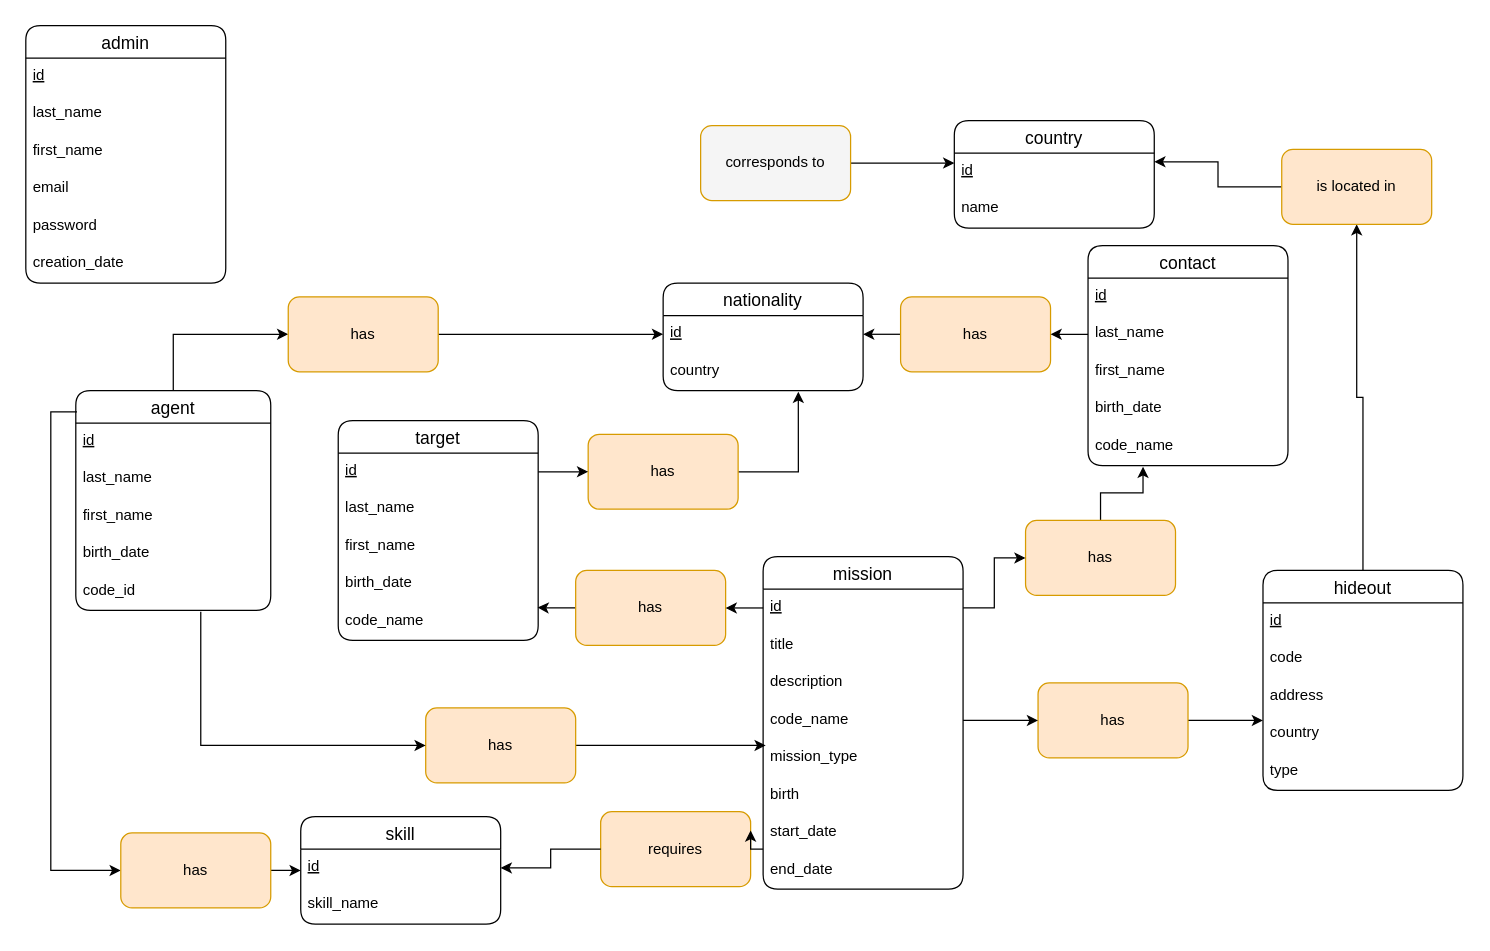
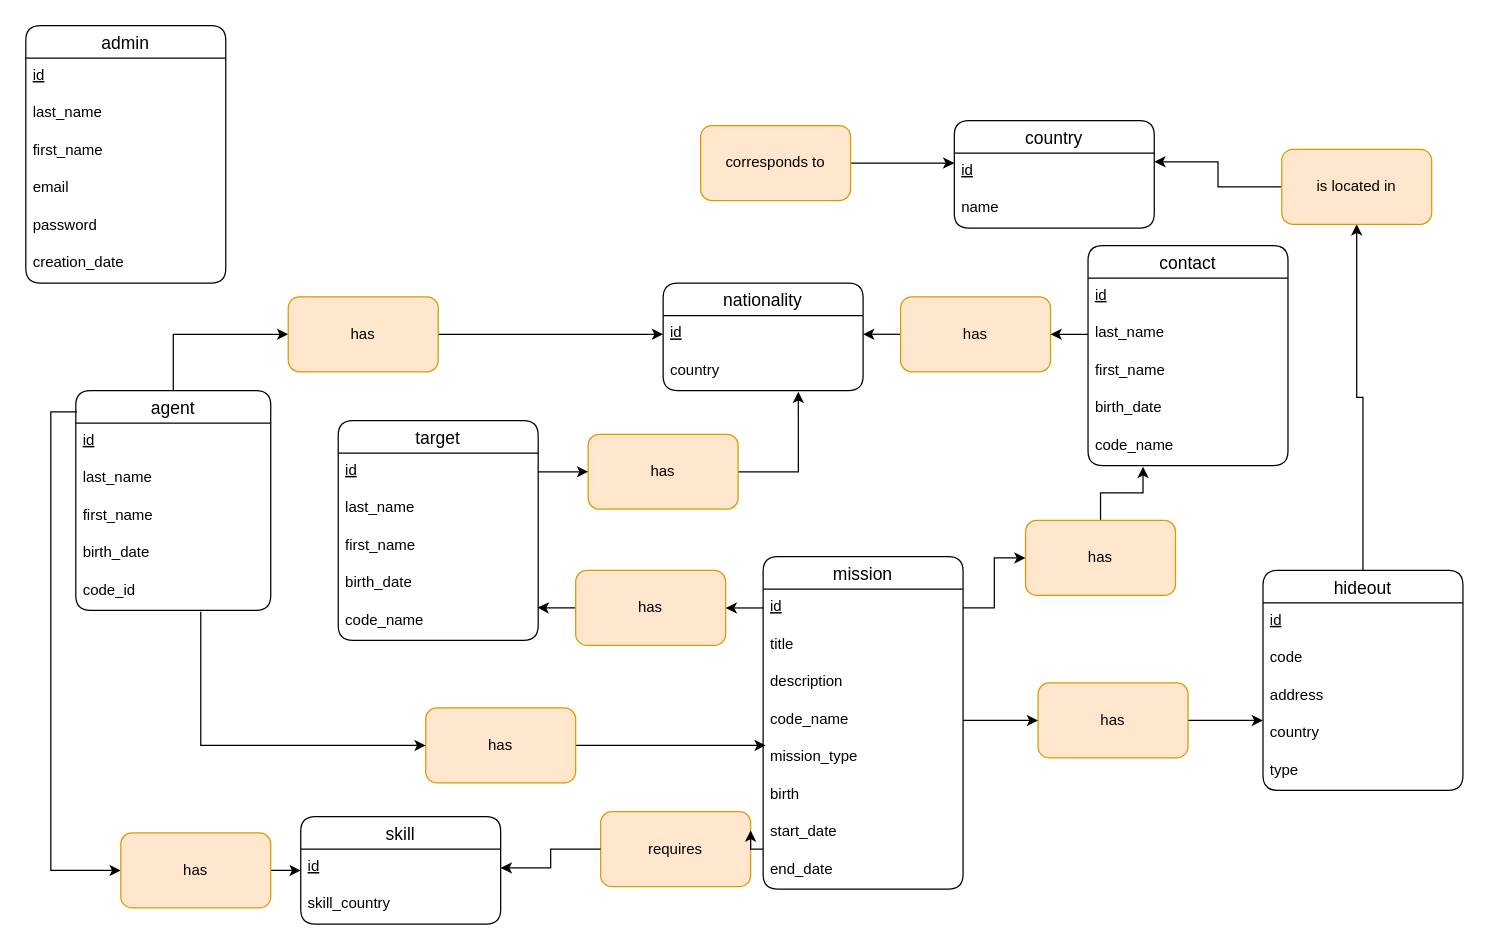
node "corresponds to": fillcolor #f5f5f5 -> #ffe6cc
node "skill_name": label "skill_name" -> "skill_country"
